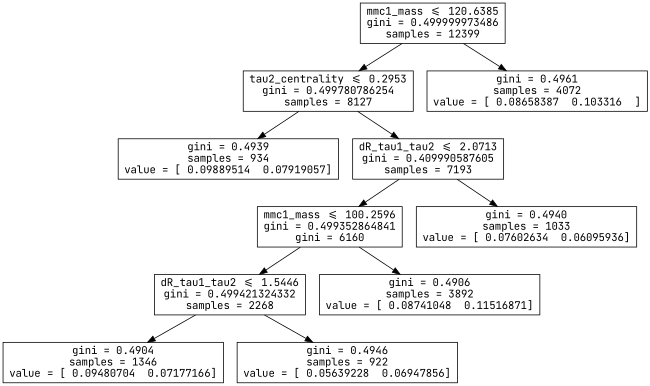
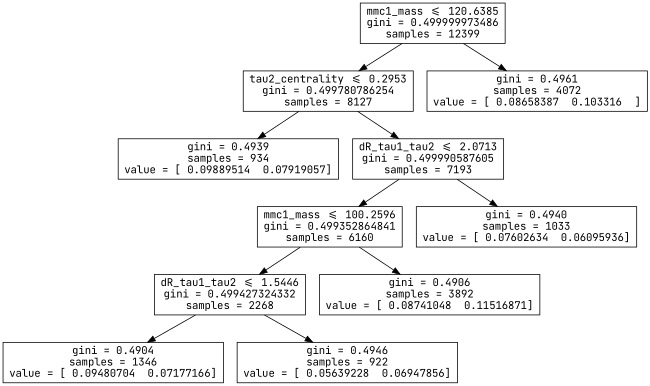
node "dR_tau1_tau2 <= 2.0713 gini = 0.409990587605 samples = 7193": label "dR_tau1_tau2 <= 2.0713 gini = 0.409990587605 samples = 7193" -> "dR_tau1_tau2 <= 2.0713 gini = 0.499990587605 samples = 7193"
node "mmc1_mass <= 100.2596 gini = 0.499352864841 gini = 6160": label "mmc1_mass <= 100.2596 gini = 0.499352864841 gini = 6160" -> "mmc1_mass <= 100.2596 gini = 0.499352864841 samples = 6160"
node "dR_tau1_tau2 <= 1.5446 gini = 0.499421324332 samples = 2268": label "dR_tau1_tau2 <= 1.5446 gini = 0.499421324332 samples = 2268" -> "dR_tau1_tau2 <= 1.5446 gini = 0.499427324332 samples = 2268"
